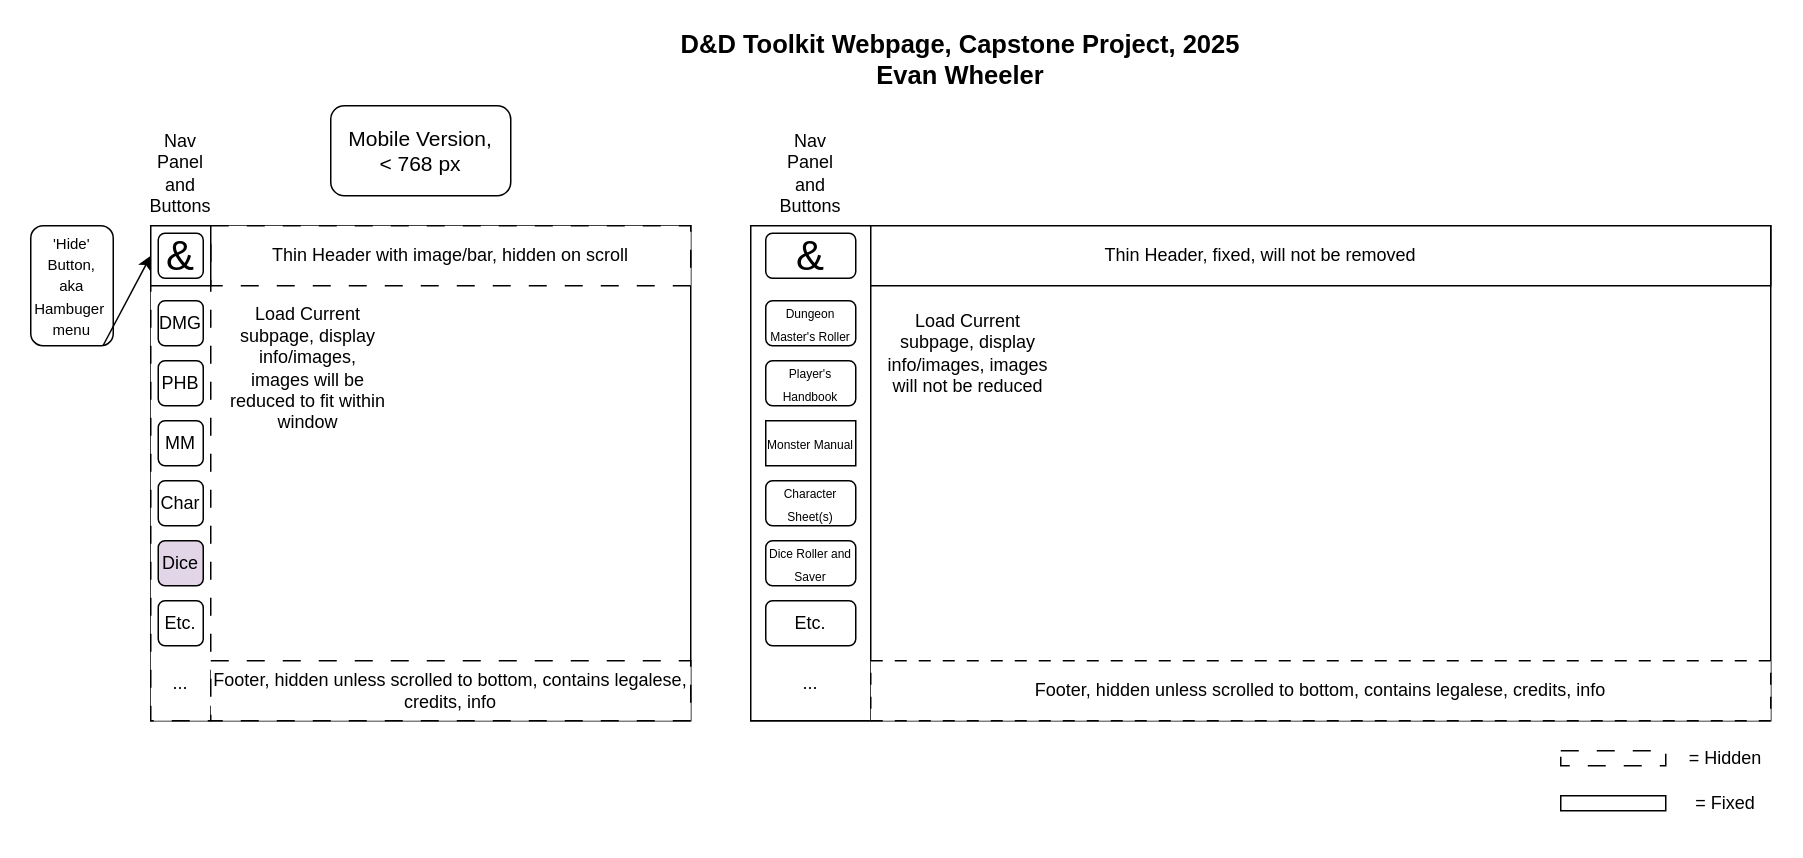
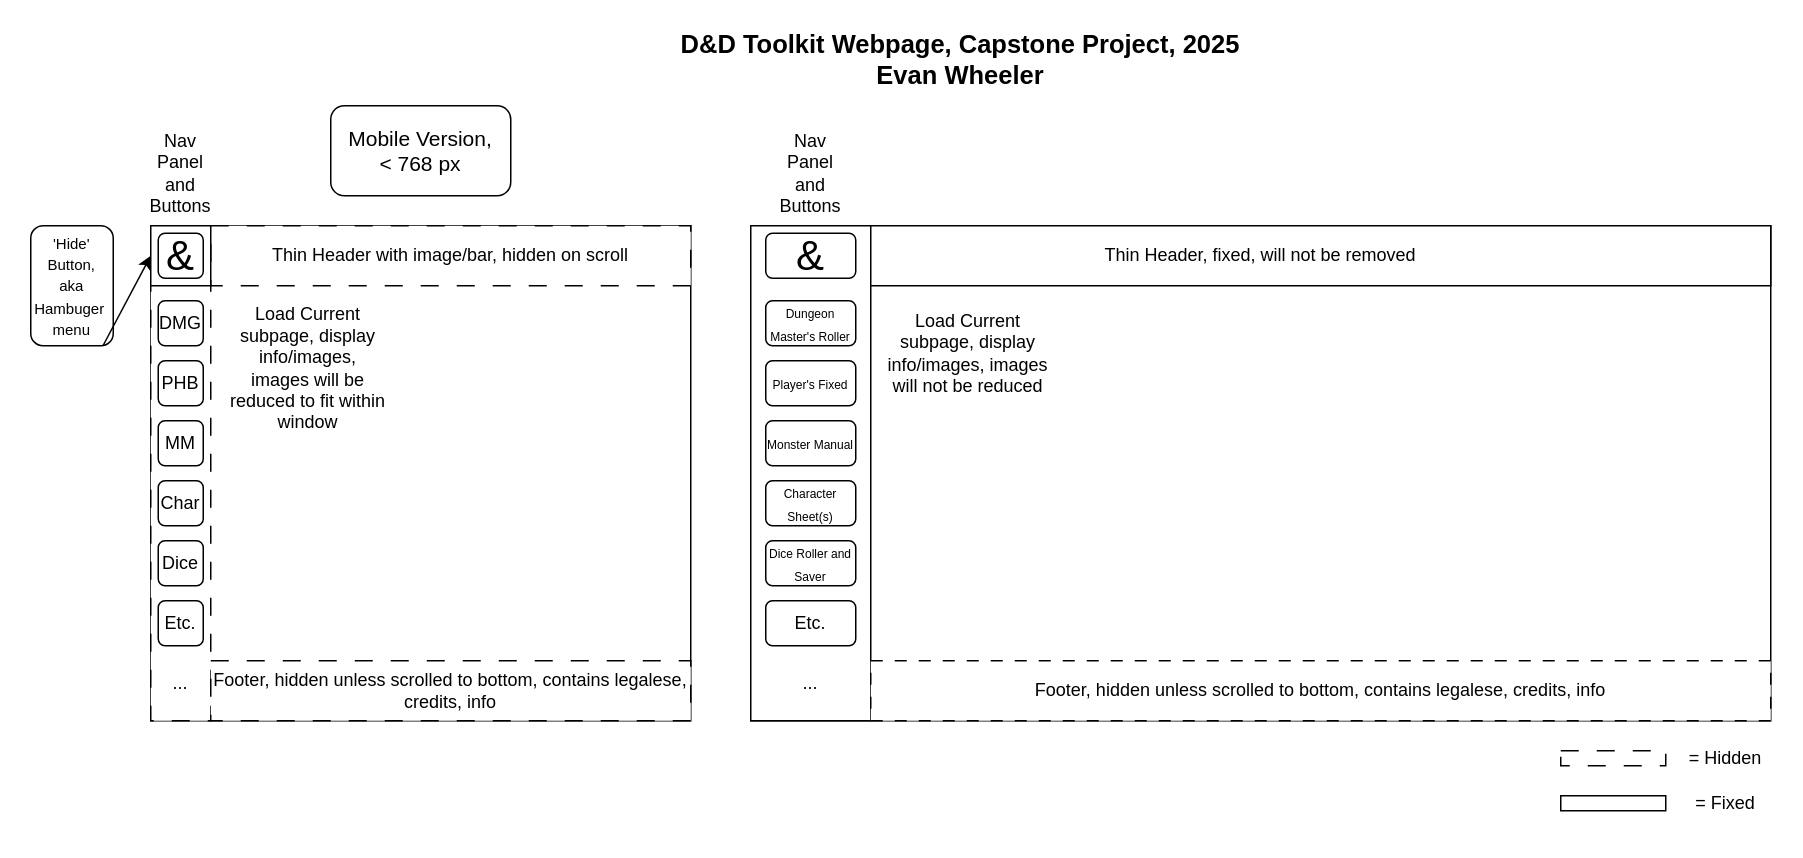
node "Player's Handbook": label "Player's Handbook" -> "Player's Fixed"
node "Monster Manual": shape rectangle -> rounded rectangle
node "Dice": fillcolor #e1d5e7 -> #ffffff
